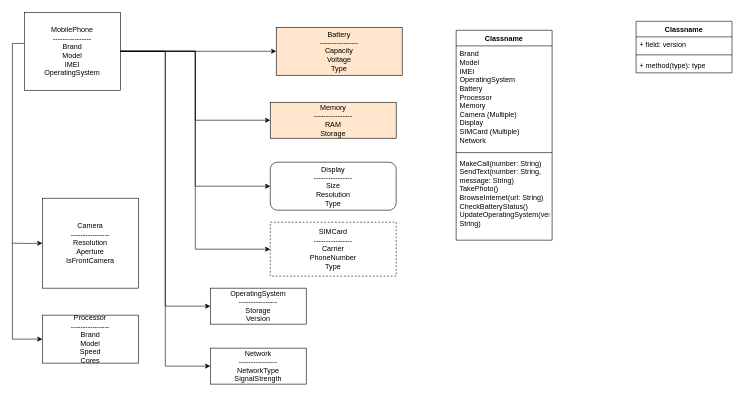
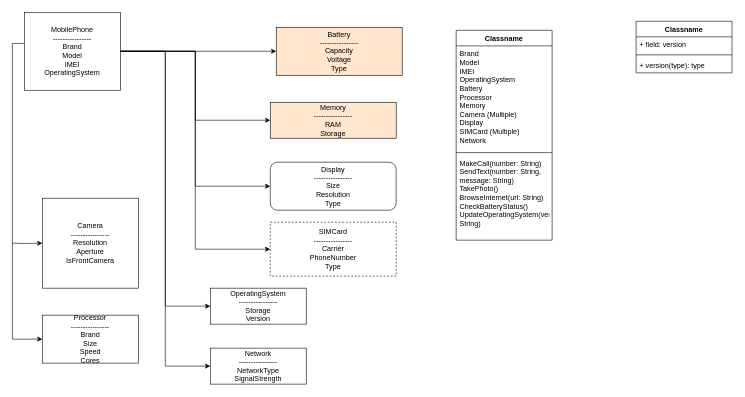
node "+ method(type): type": label "+ method(type): type" -> "+ version(type): type"
node "Processor ---------------- Brand Model Speed Cores": label "Processor ---------------- Brand Model Speed Cores" -> "Processor ---------------- Brand Size Speed Cores"
